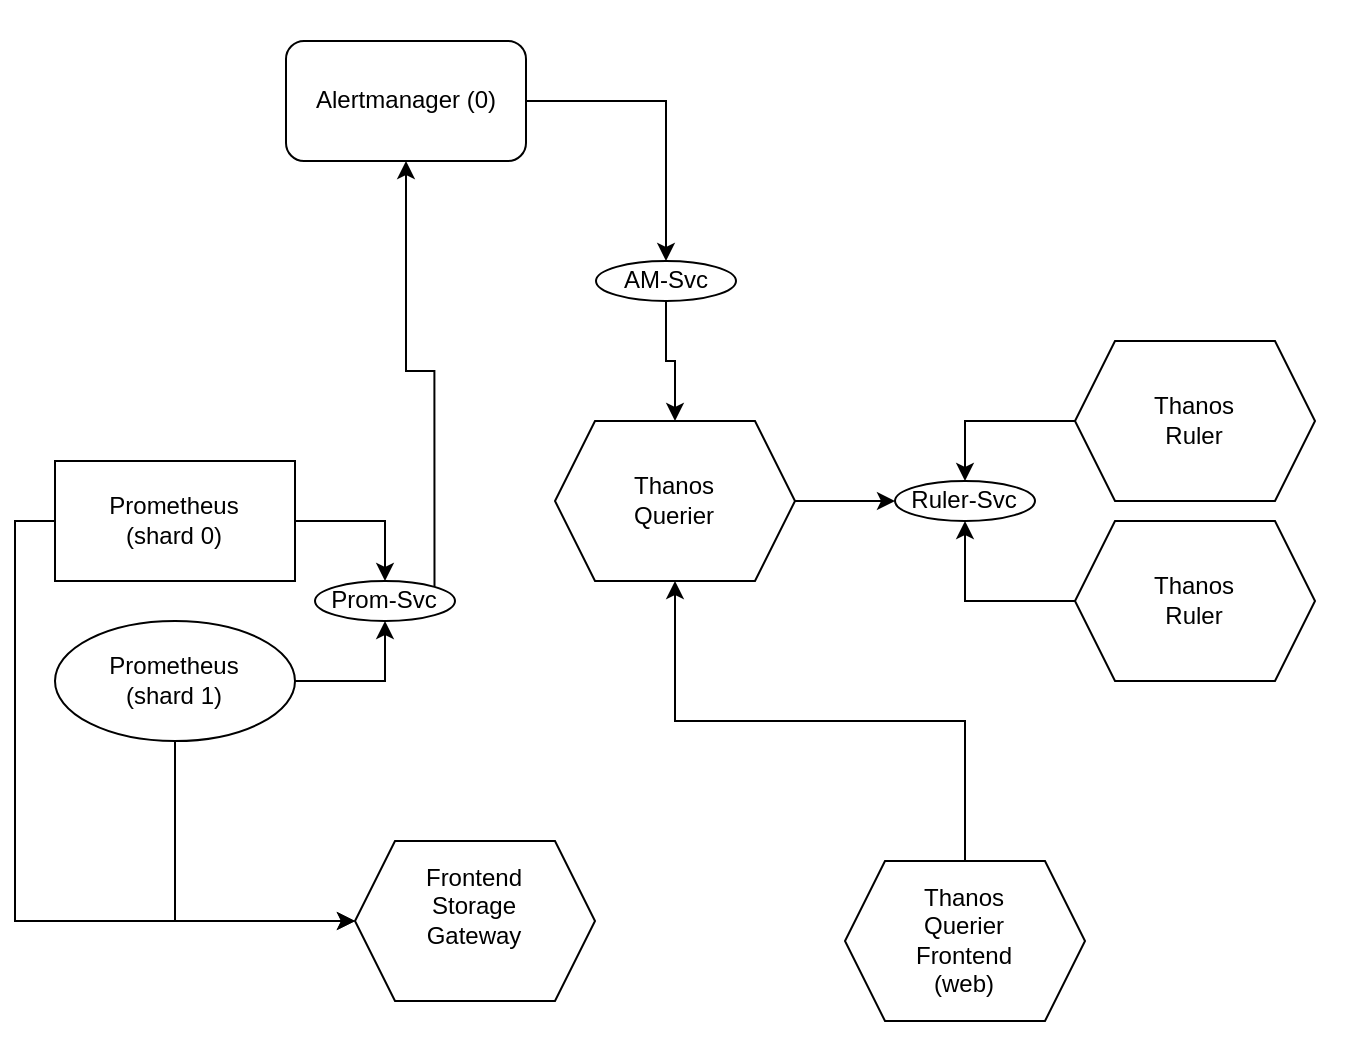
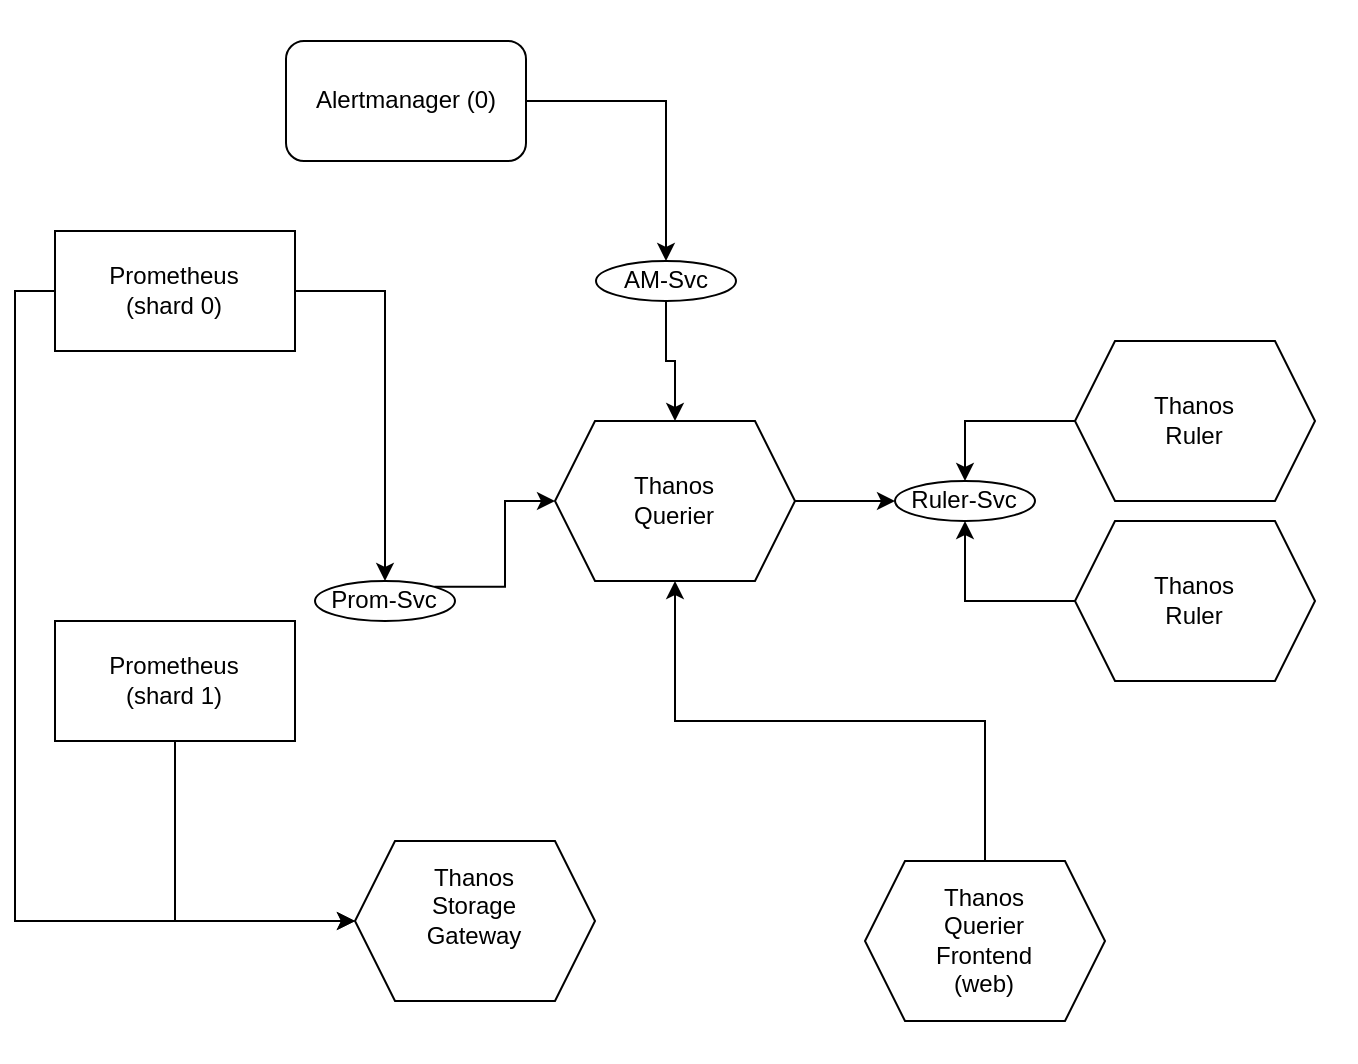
edge "Prom-Svc" -> "Alertmanager (0)": now "Prom-Svc" -> "Thanos Querier"
node "Prometheus (shard 0)": moved (175, 521) -> (175, 291)
node "Prometheus (shard 1)": shape ellipse -> rectangle
edge "Prometheus (shard 1)" -> "Prom-Svc": removed
node "Frontend Storage Gateway": label "Frontend Storage Gateway" -> "Thanos Storage Gateway"
node "Thanos Querier Frontend (web)": moved (965, 941) -> (985, 941)
